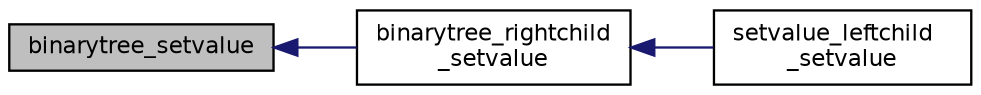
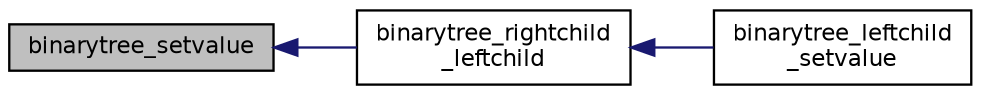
node "binarytree_rightchild _setvalue": label "binarytree_rightchild _setvalue" -> "binarytree_rightchild _leftchild"
node "setvalue_leftchild _setvalue": label "setvalue_leftchild _setvalue" -> "binarytree_leftchild _setvalue"
